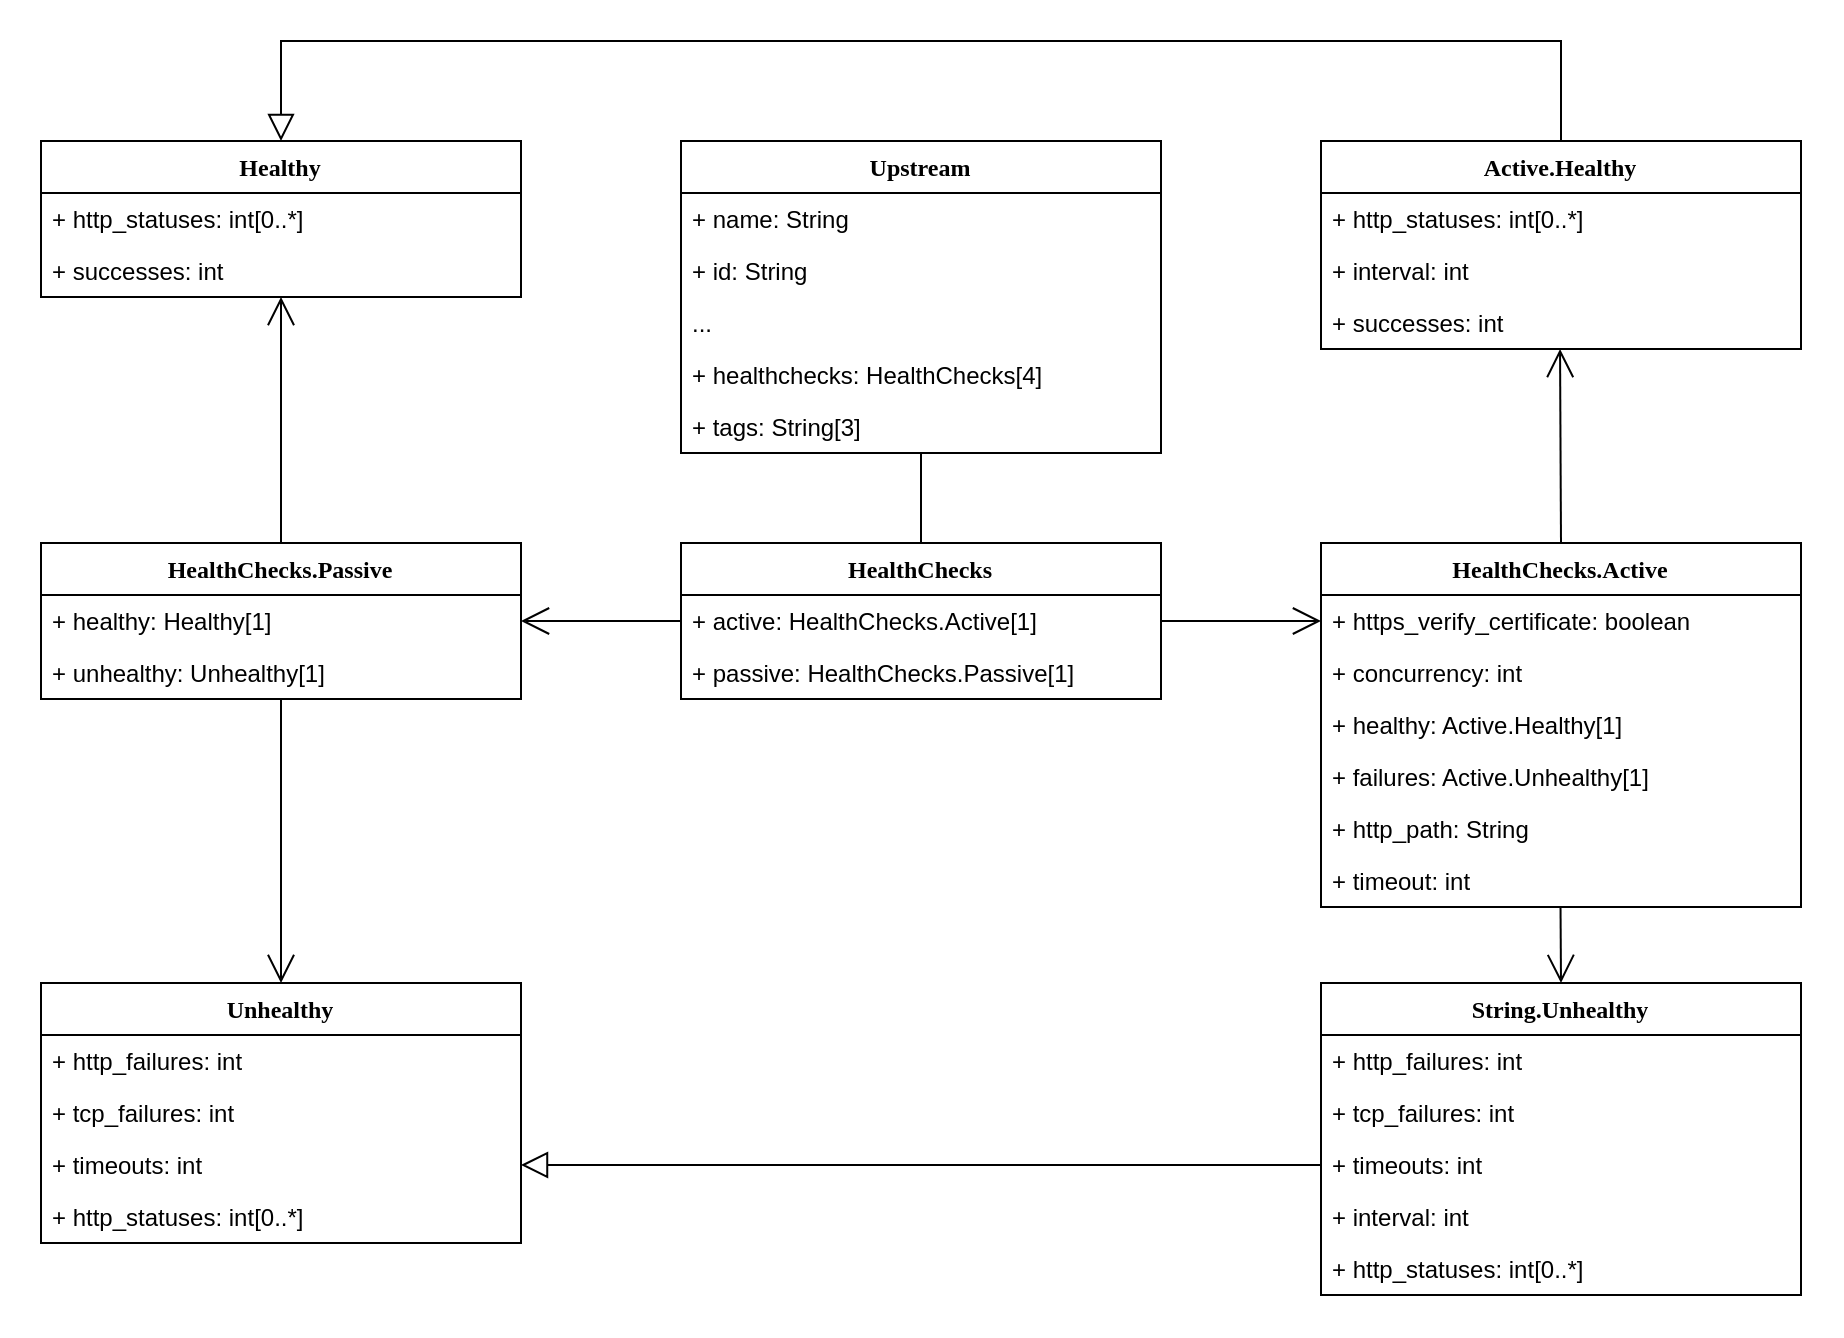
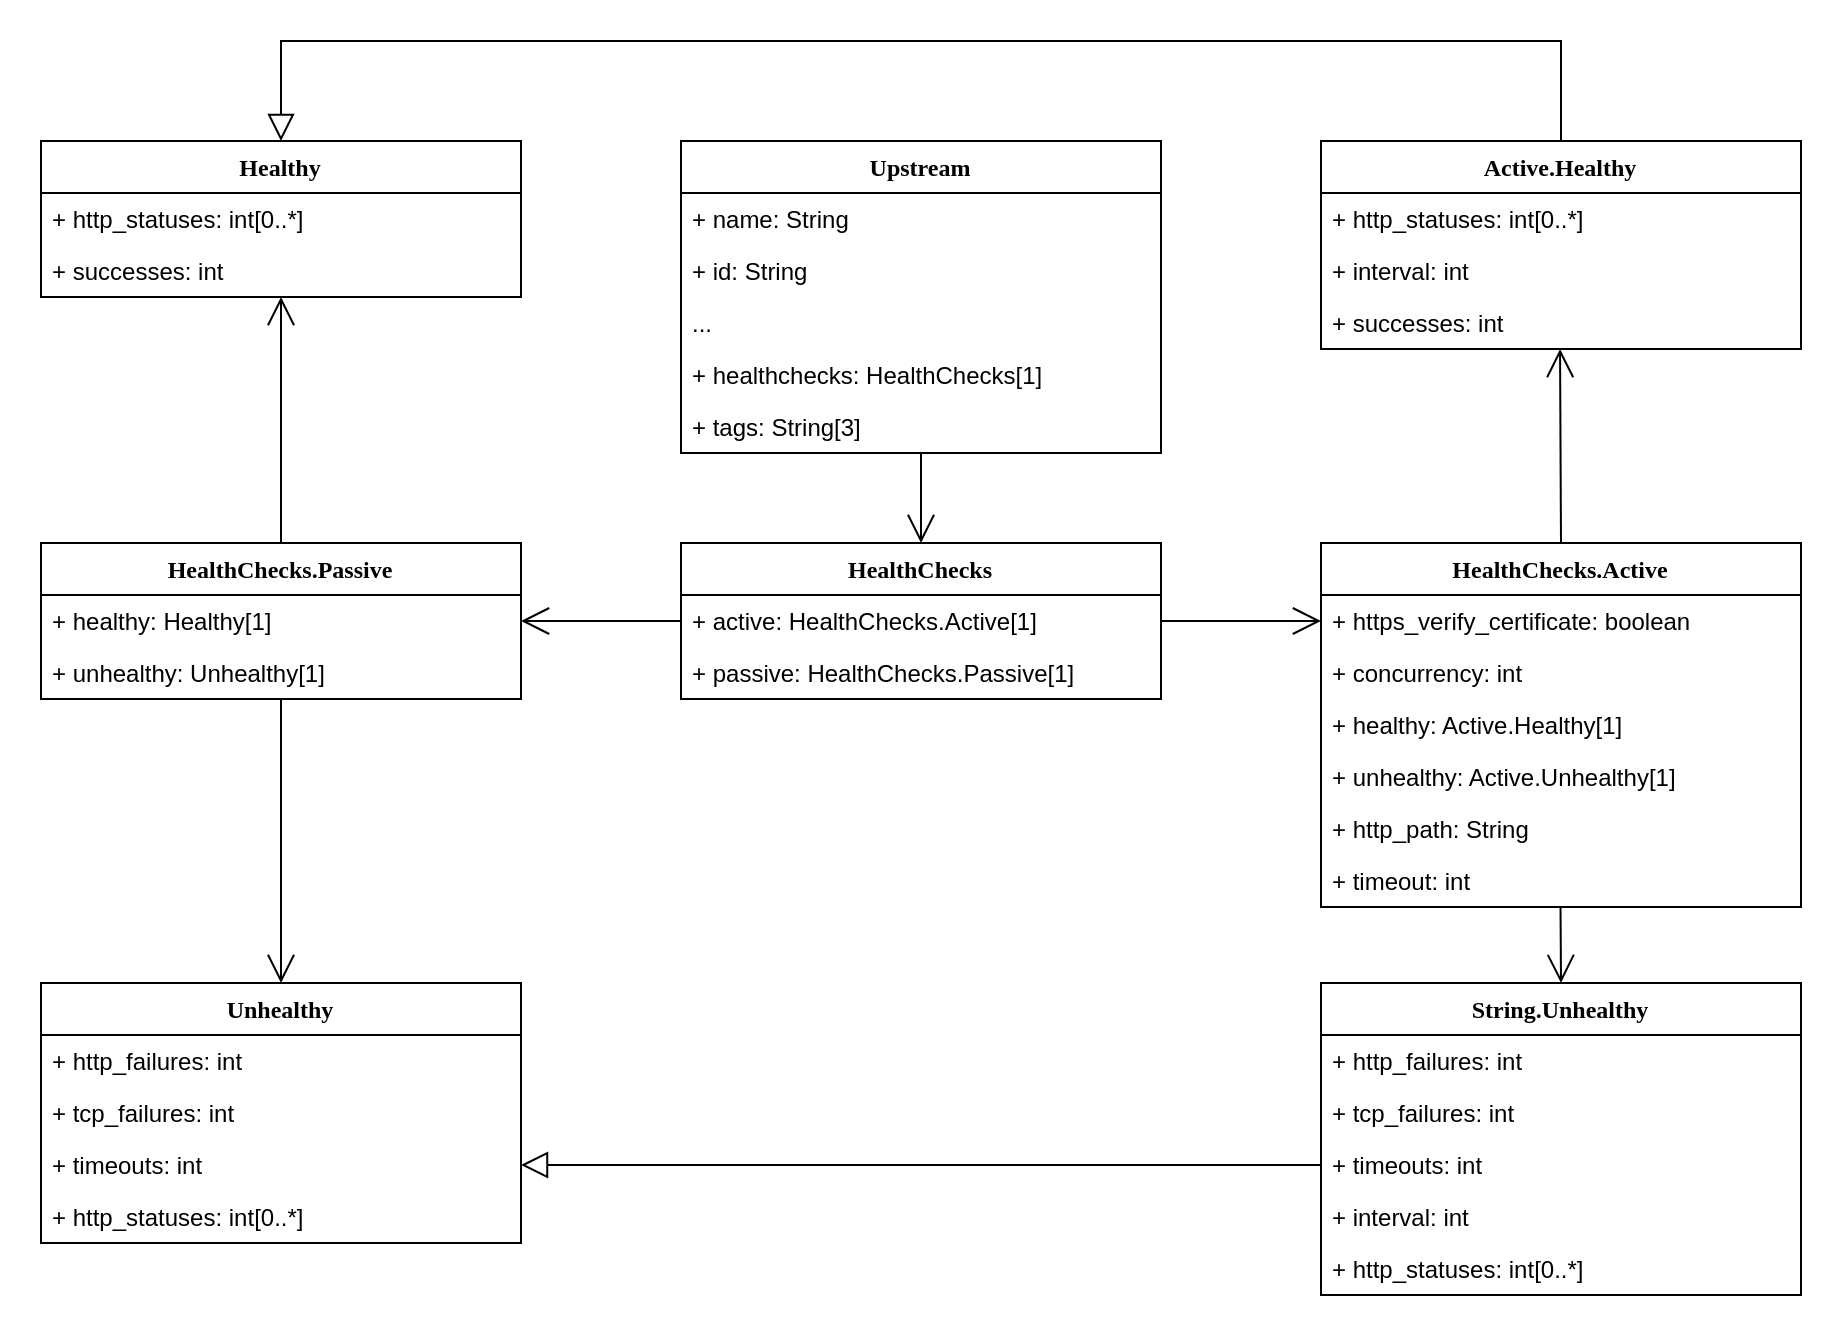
node "+ healthchecks: HealthChecks[4]": label "+ healthchecks: HealthChecks[4]" -> "+ healthchecks: HealthChecks[1]"
edge "Upstream" -- "HealthChecks": arrowhead none -> open
node "+ failures: Active.Unhealthy[1]": label "+ failures: Active.Unhealthy[1]" -> "+ unhealthy: Active.Unhealthy[1]"
